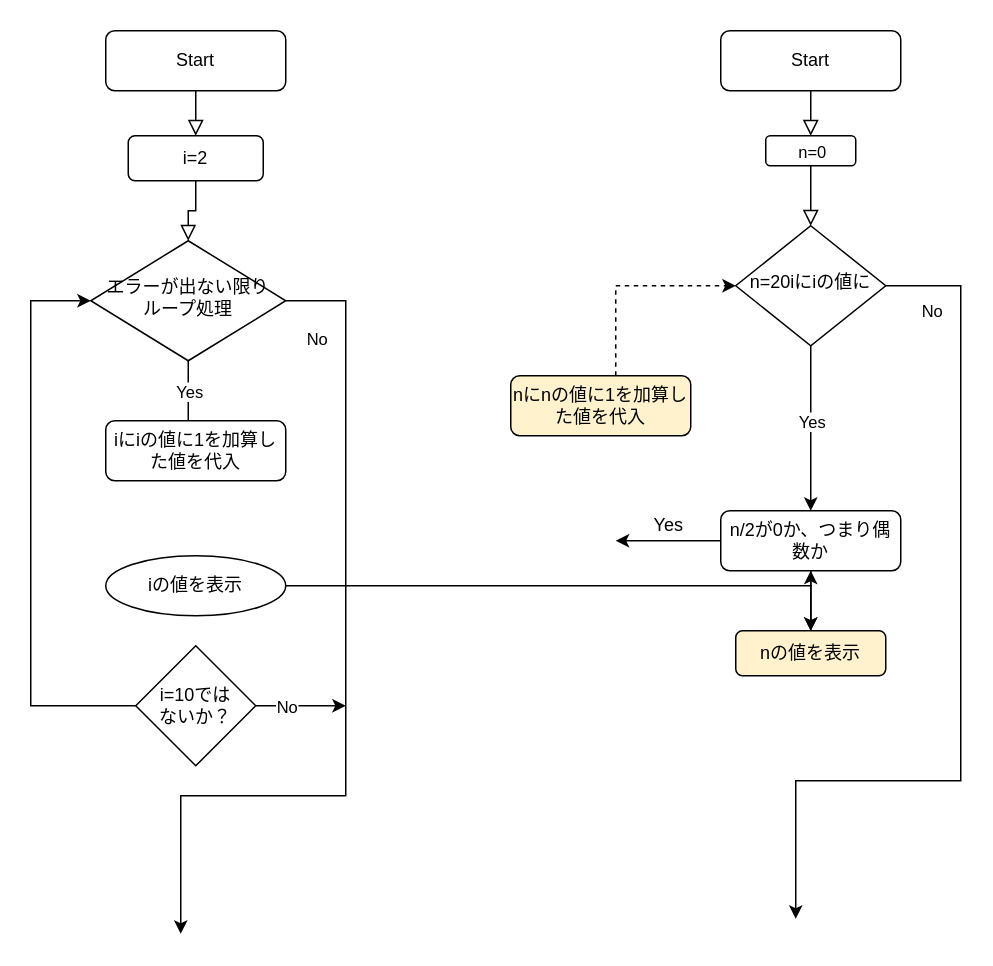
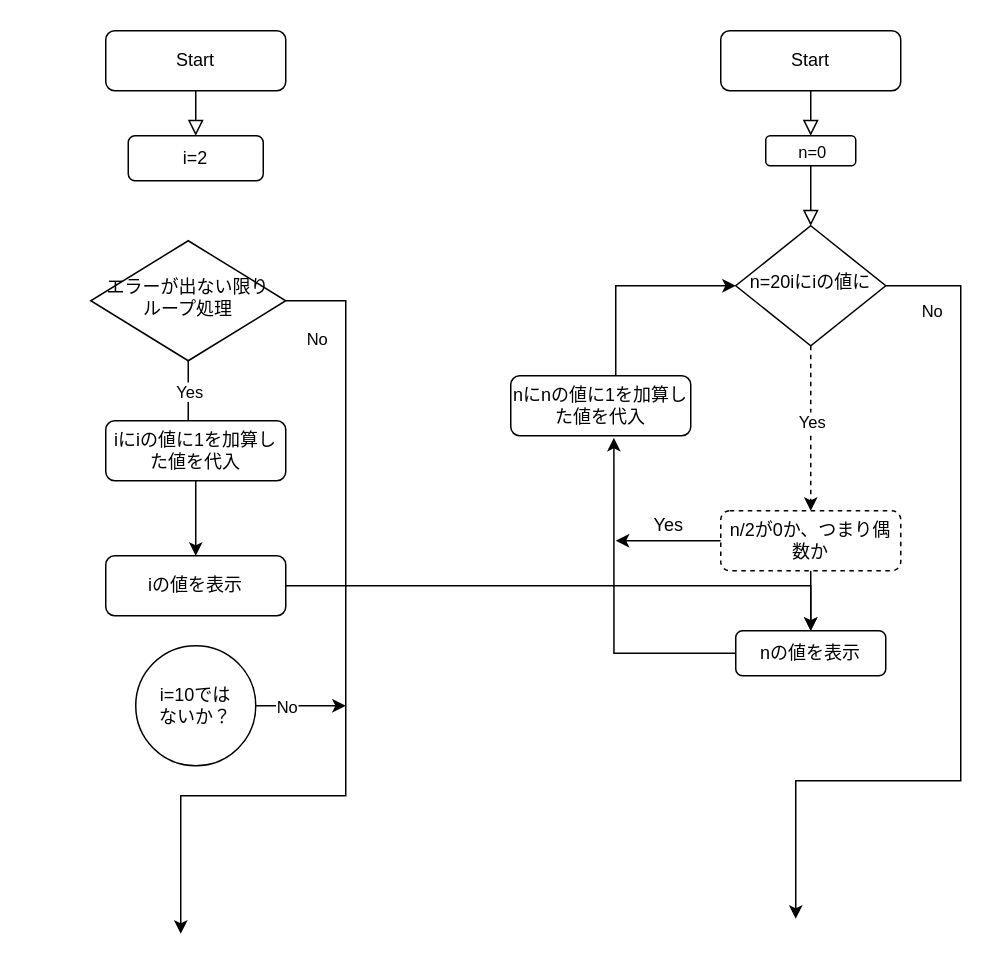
edge "i=2" -> "エラーが出ない限り ループ処理": removed
edge "nにnの値に1を加算した値を代入" -> "n=20iにiの値に": style dashed -> solid
node "nにnの値に1を加算した値を代入": fillcolor #fff2cc -> #ffffff
edge "n=20iにiの値に" -> "n/2が0か、つまり偶数か": style solid -> dashed
edge "iにiの値に1を加算した値を代入" -> "iの値を表示": added
edge "i=10では ないか？" -> "エラーが出ない限り ループ処理": removed
node "n/2が0か、つまり偶数か": style solid -> dashed
node "iの値を表示": shape ellipse -> rounded rectangle
edge "nの値を表示" -> "n/2が0か、つまり偶数か": now "nの値を表示" -> "nにnの値に1を加算した値を代入"
node "nの値を表示": fillcolor #fff2cc -> #ffffff
node "i=10では ないか？": shape diamond -> ellipse
